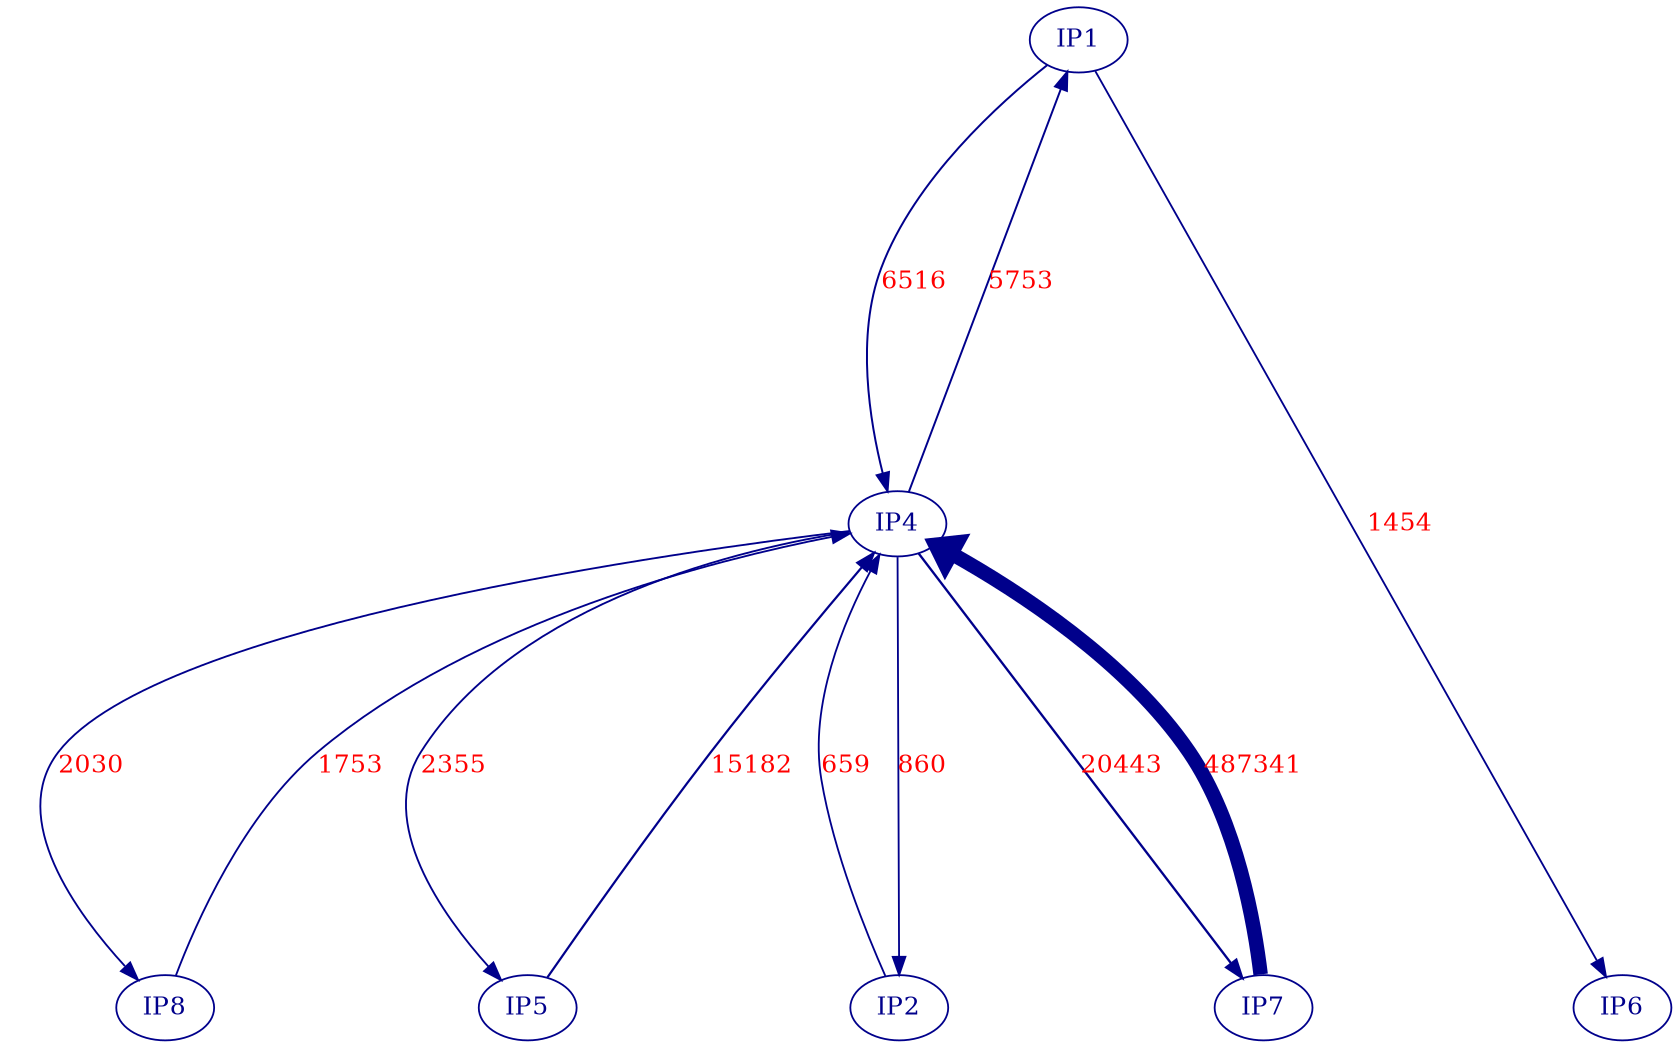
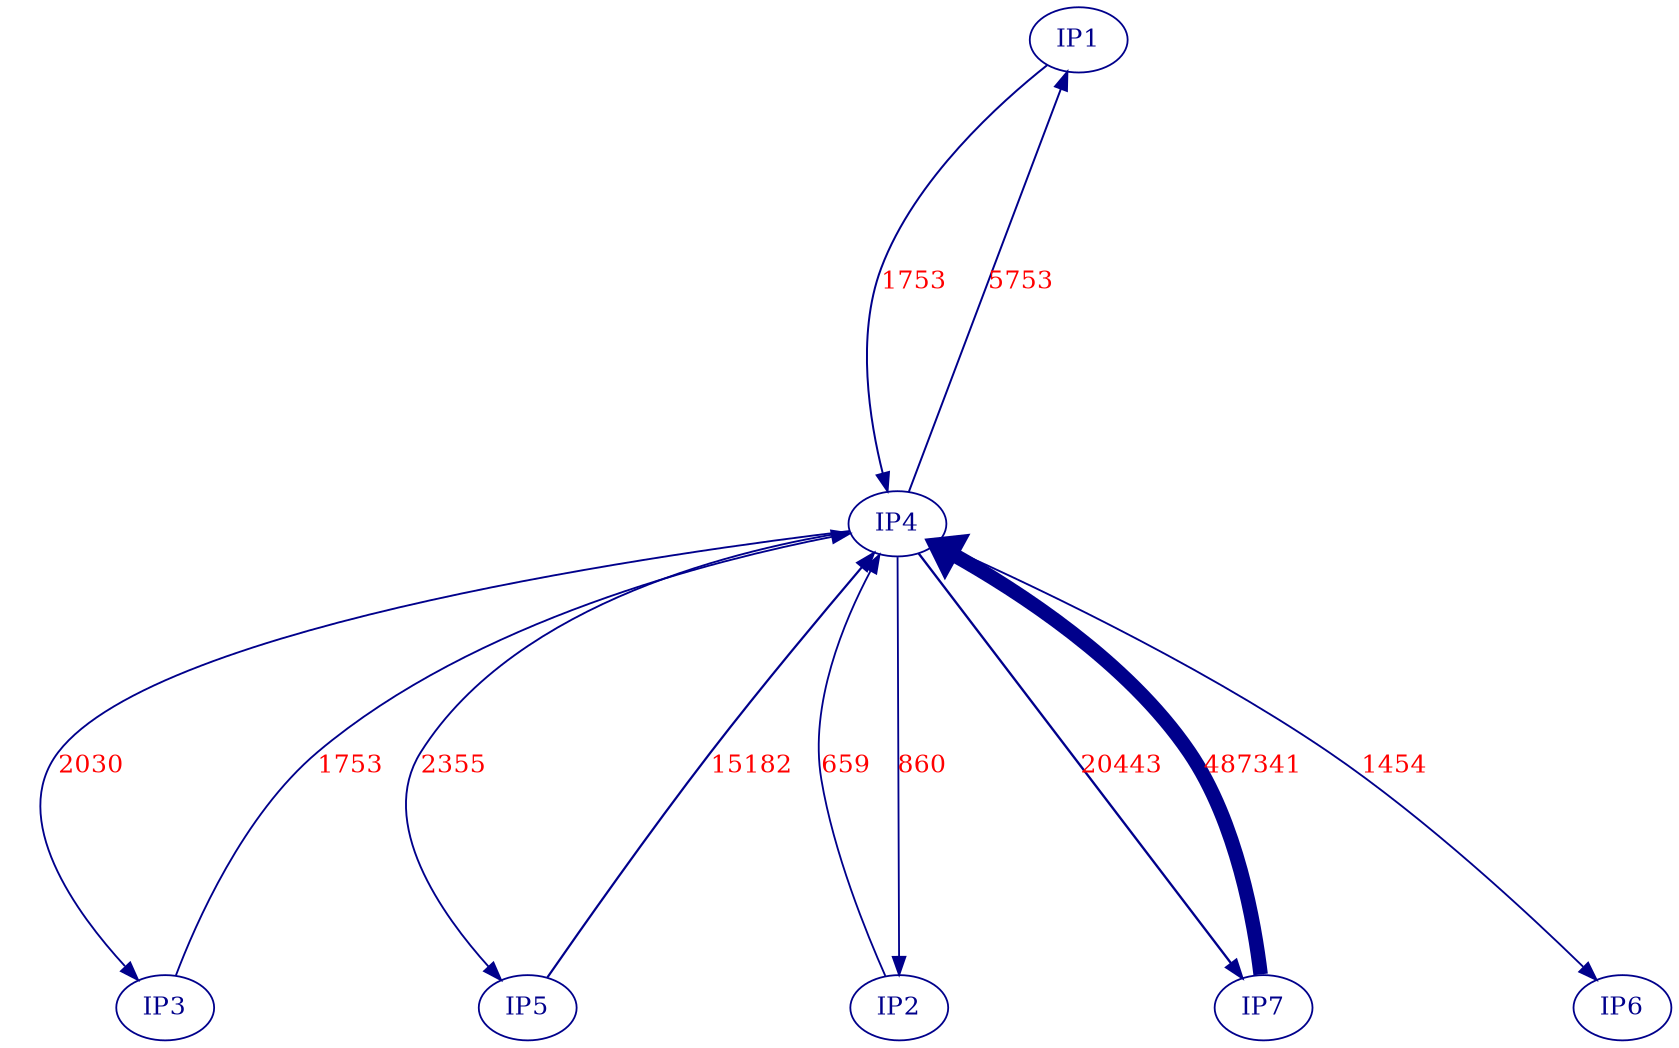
edge "IP1" -> "IP4": label "6516" -> "1753"
edge "IP1" -> "IP6": now "IP4" -> "IP6"
node "IP8": label "IP8" -> "IP3"
